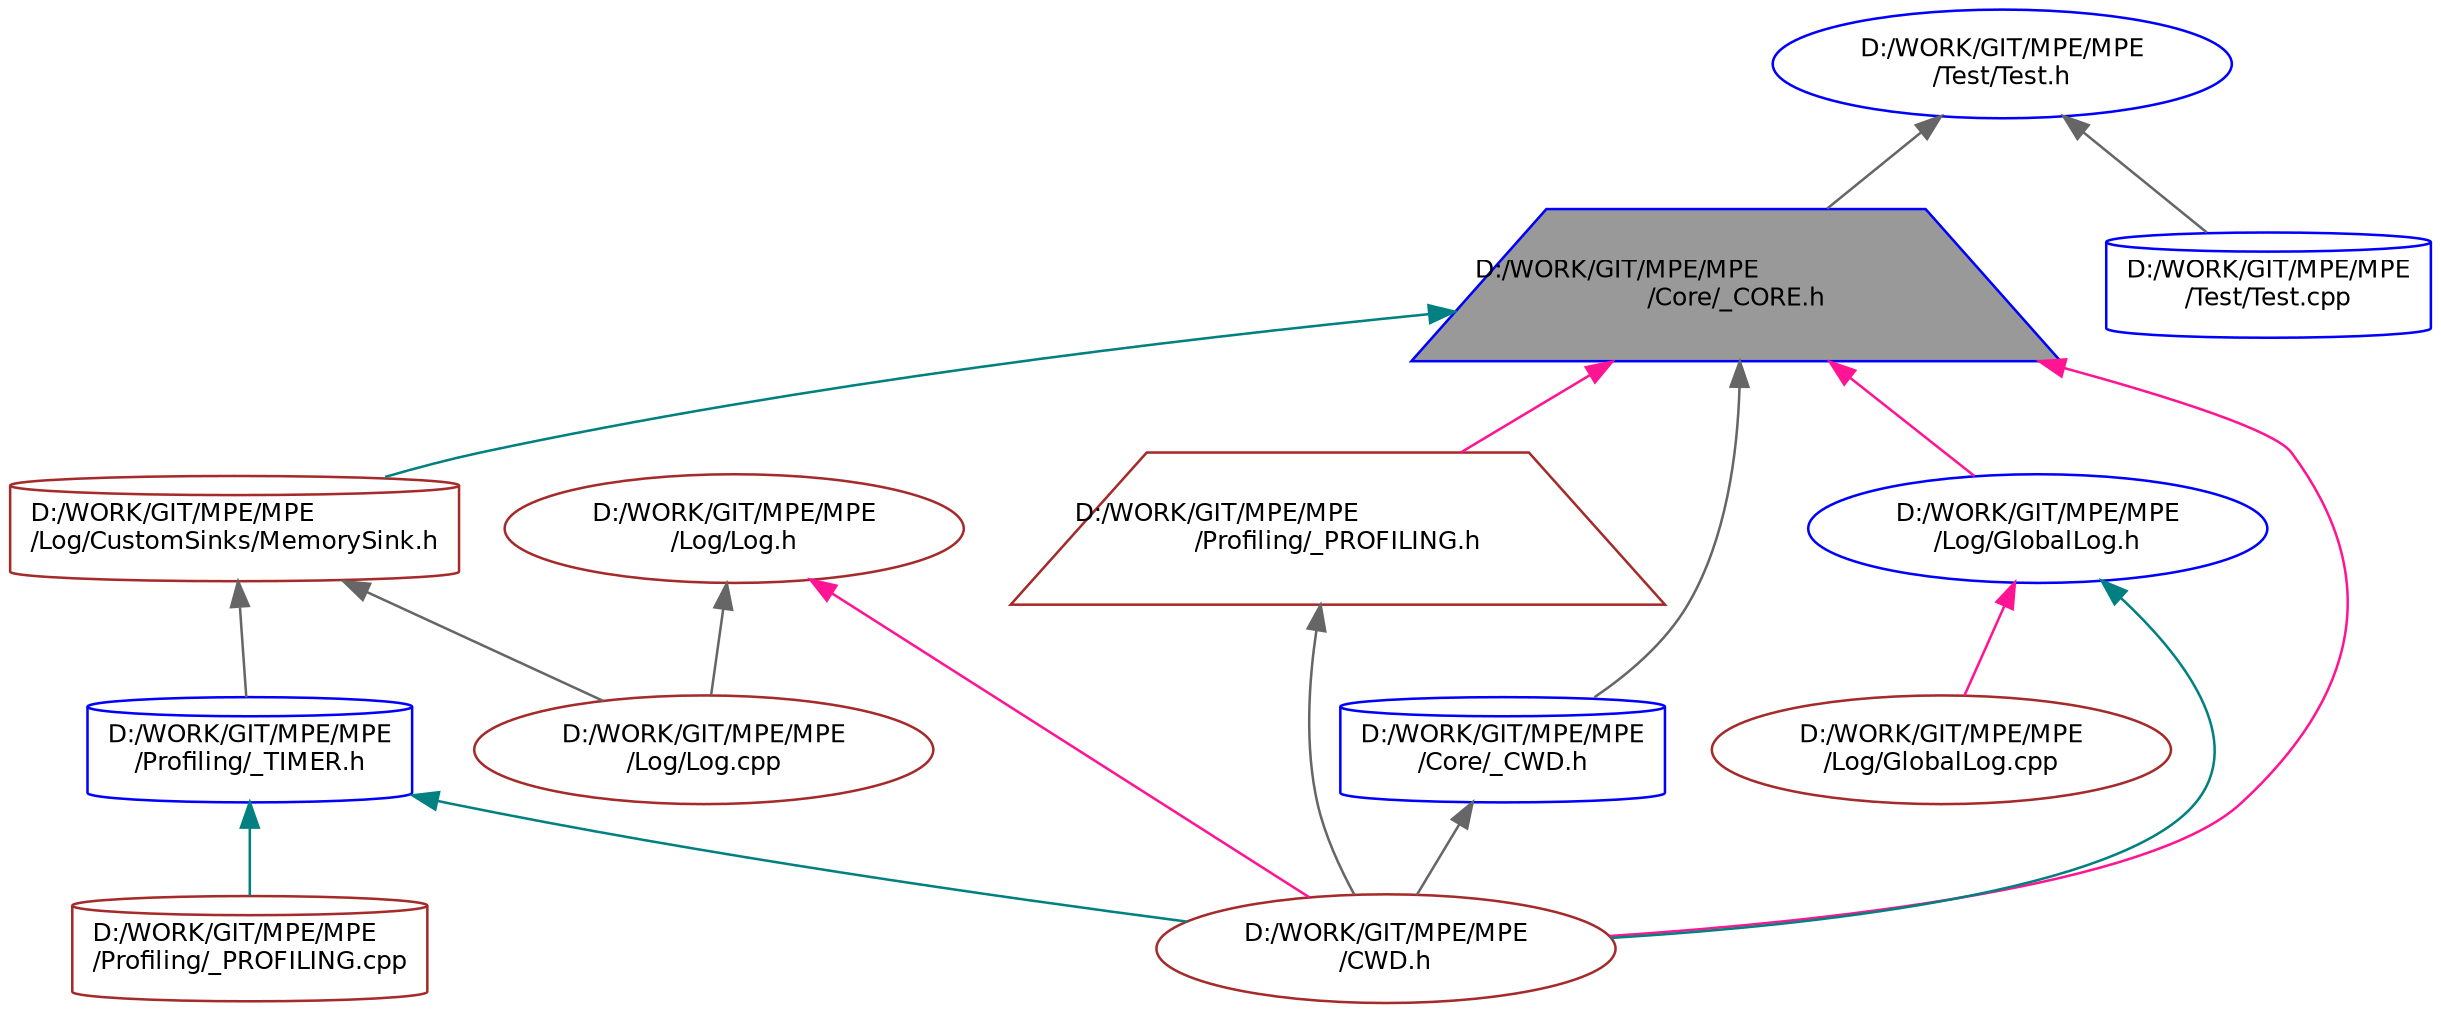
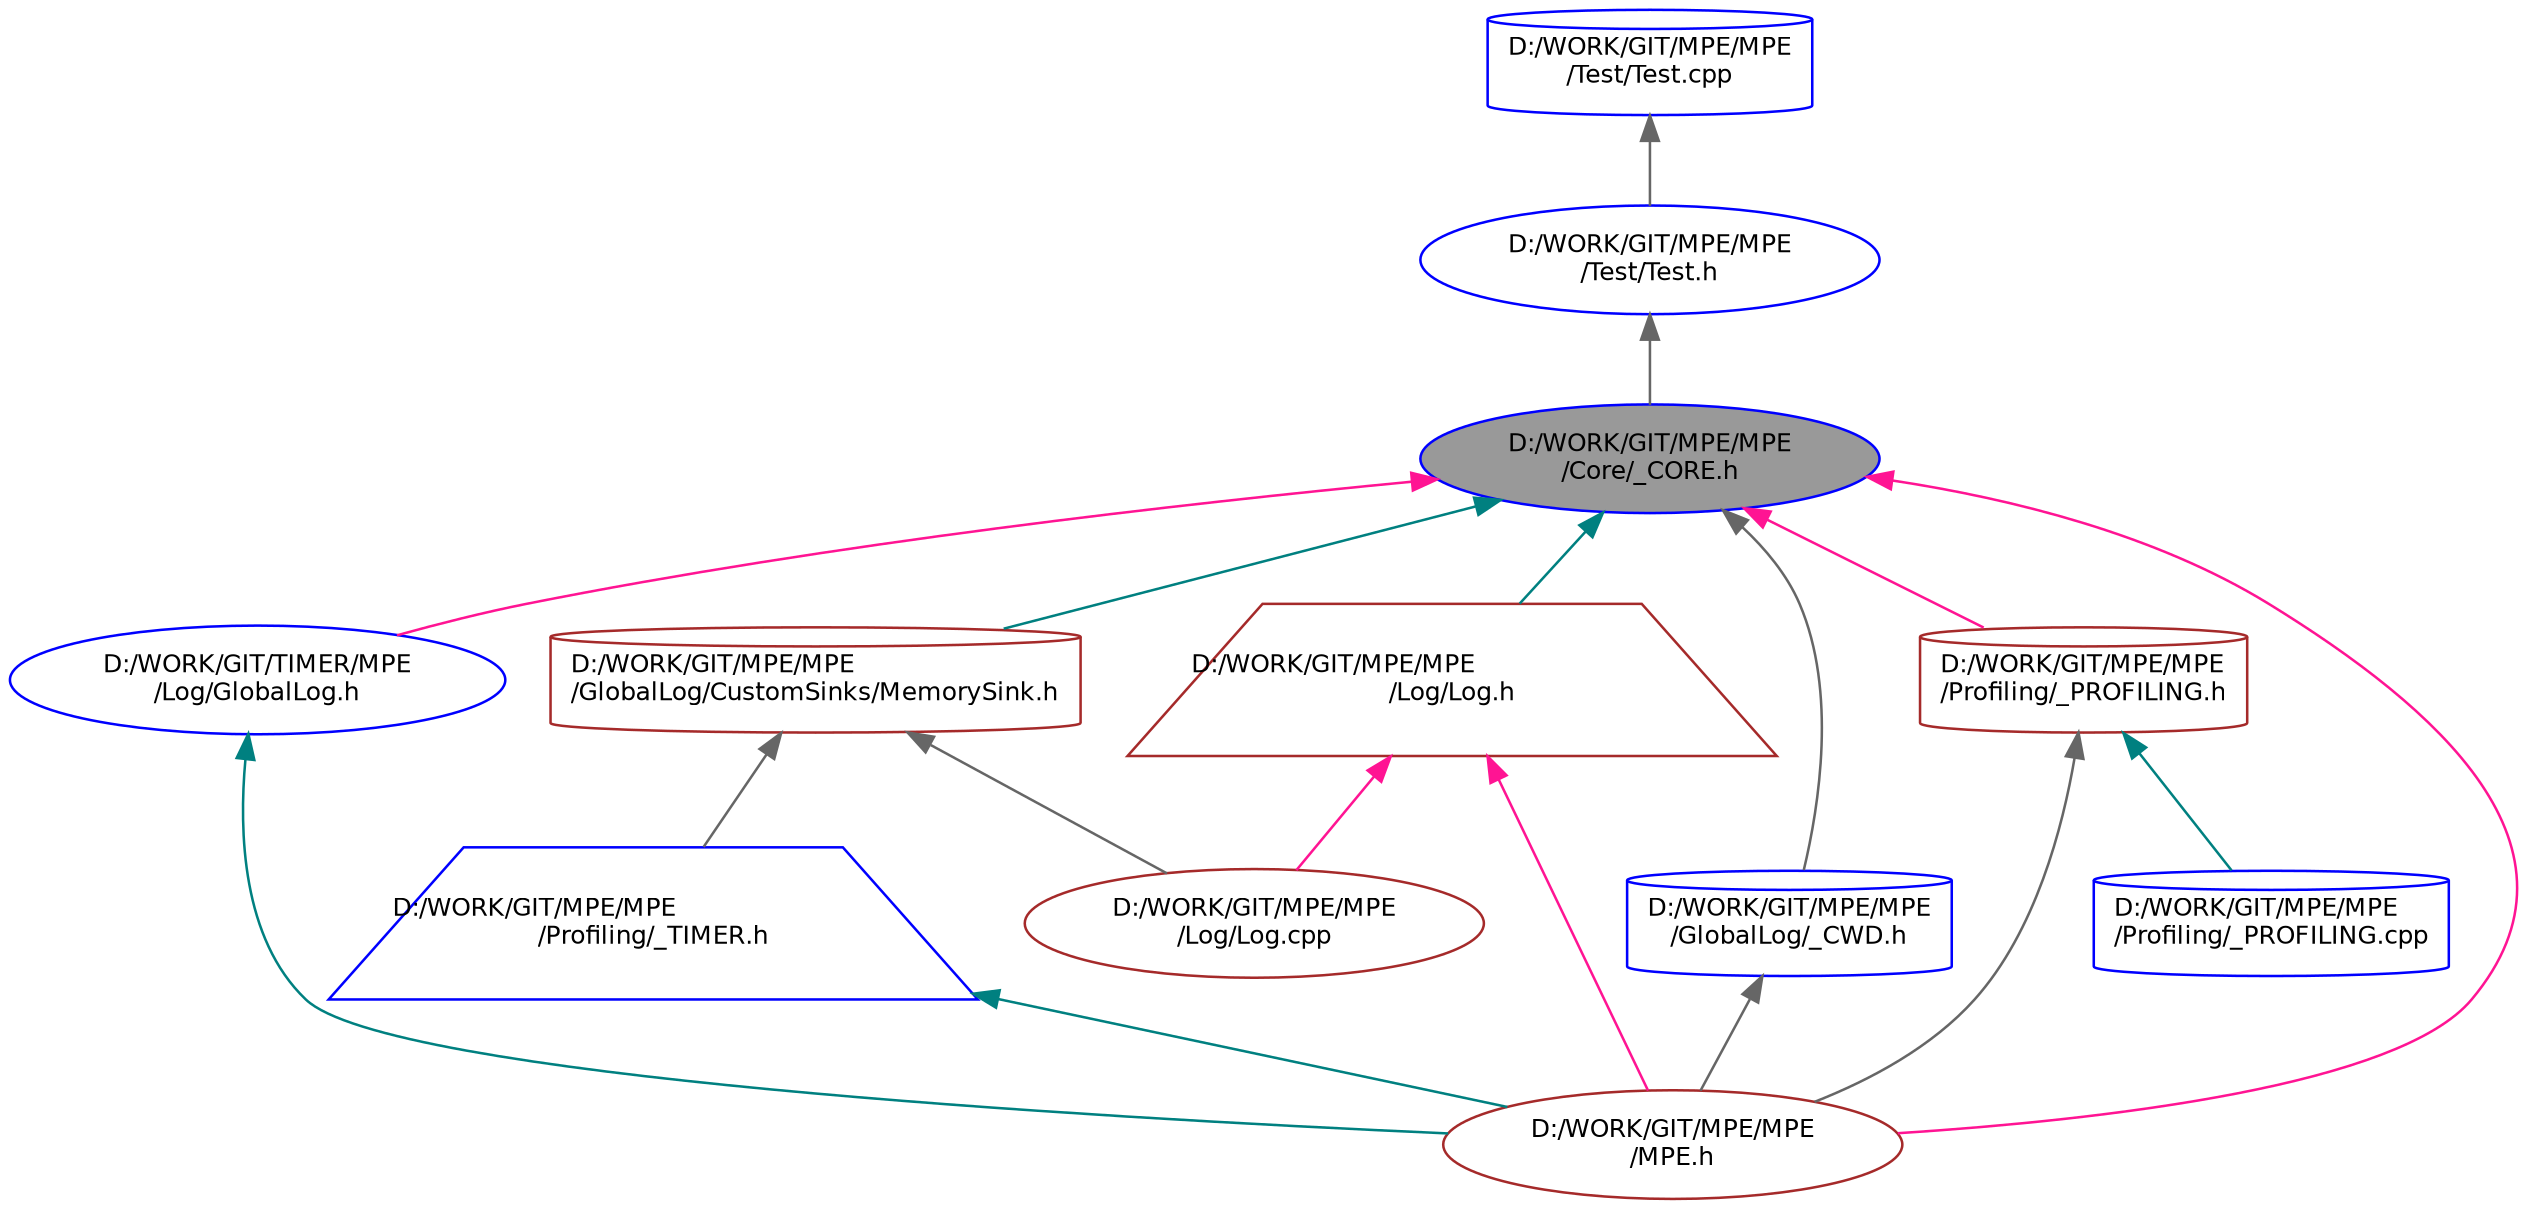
edge "D:/WORK/GIT/MPE/MPE /Test/Test.cpp" -> "D:/WORK/GIT/MPE/MPE /Test/Test.h": reversed
node "D:/WORK/GIT/MPE/MPE /Core/_CORE.h": shape trapezium -> ellipse
node "D:/WORK/GIT/MPE/MPE /Log/CustomSinks/MemorySink.h": label "D:/WORK/GIT/MPE/MPE /Log/CustomSinks/MemorySink.h" -> "D:/WORK/GIT/MPE/MPE /GlobalLog/CustomSinks/MemorySink.h"
node "D:/WORK/GIT/MPE/MPE /Log/Log.h": shape ellipse -> trapezium
node "D:/WORK/GIT/MPE/MPE /Profiling/_PROFILING.h": shape trapezium -> cylinder
node "D:/WORK/GIT/MPE/MPE /Log/GlobalLog.h": label "D:/WORK/GIT/MPE/MPE /Log/GlobalLog.h" -> "D:/WORK/GIT/TIMER/MPE /Log/GlobalLog.h"
edge "D:/WORK/GIT/MPE/MPE /Log/Log.h" -> "D:/WORK/GIT/MPE/MPE /Core/_CORE.h": added
edge "D:/WORK/GIT/MPE/MPE /Log/Log.cpp" -> "D:/WORK/GIT/MPE/MPE /Log/Log.h": color gray40 -> deeppink
node "D:/WORK/GIT/MPE/MPE /Profiling/_TIMER.h": shape cylinder -> trapezium
node "D:/WORK/GIT/MPE/MPE /Core/_CWD.h": label "D:/WORK/GIT/MPE/MPE /Core/_CWD.h" -> "D:/WORK/GIT/MPE/MPE /GlobalLog/_CWD.h"
node "D:/WORK/GIT/MPE/MPE /Log/GlobalLog.cpp": removed
edge "D:/WORK/GIT/MPE/MPE /Profiling/_PROFILING.cpp" -> "D:/WORK/GIT/MPE/MPE /Profiling/_TIMER.h": now "D:/WORK/GIT/MPE/MPE /Profiling/_PROFILING.cpp" -> "D:/WORK/GIT/MPE/MPE /Profiling/_PROFILING.h"
node "D:/WORK/GIT/MPE/MPE /Profiling/_PROFILING.cpp": color brown -> blue
node "D:/WORK/GIT/MPE/MPE /CWD.h": label "D:/WORK/GIT/MPE/MPE /CWD.h" -> "D:/WORK/GIT/MPE/MPE /MPE.h"
